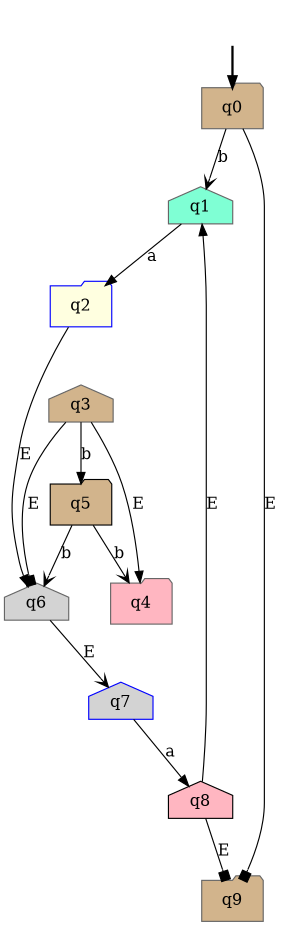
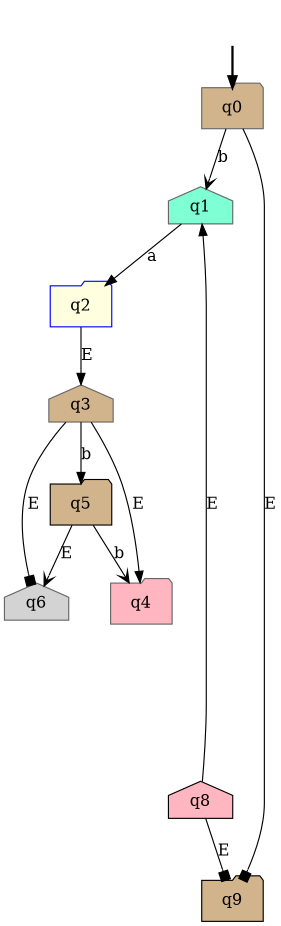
edge "q2" -> "q6": now "q2" -> "q3"
edge "q5" -> "q6": label "b" -> "E"
node "q7": removed
node "q9": color gray40 -> black
